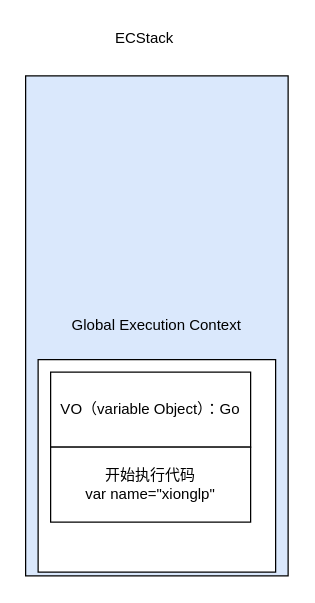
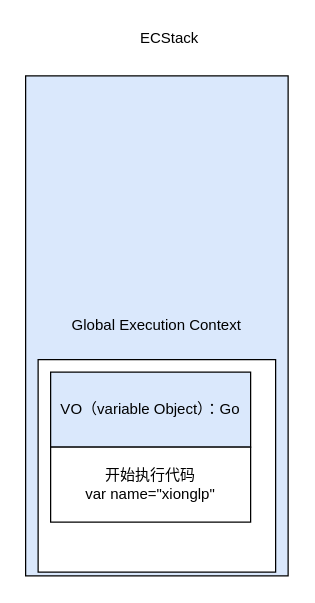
node "ECStack": moved (151, 38) -> (176, 38)
node "VO（variable Object）：Go": fillcolor #ffffff -> #dae8fc
